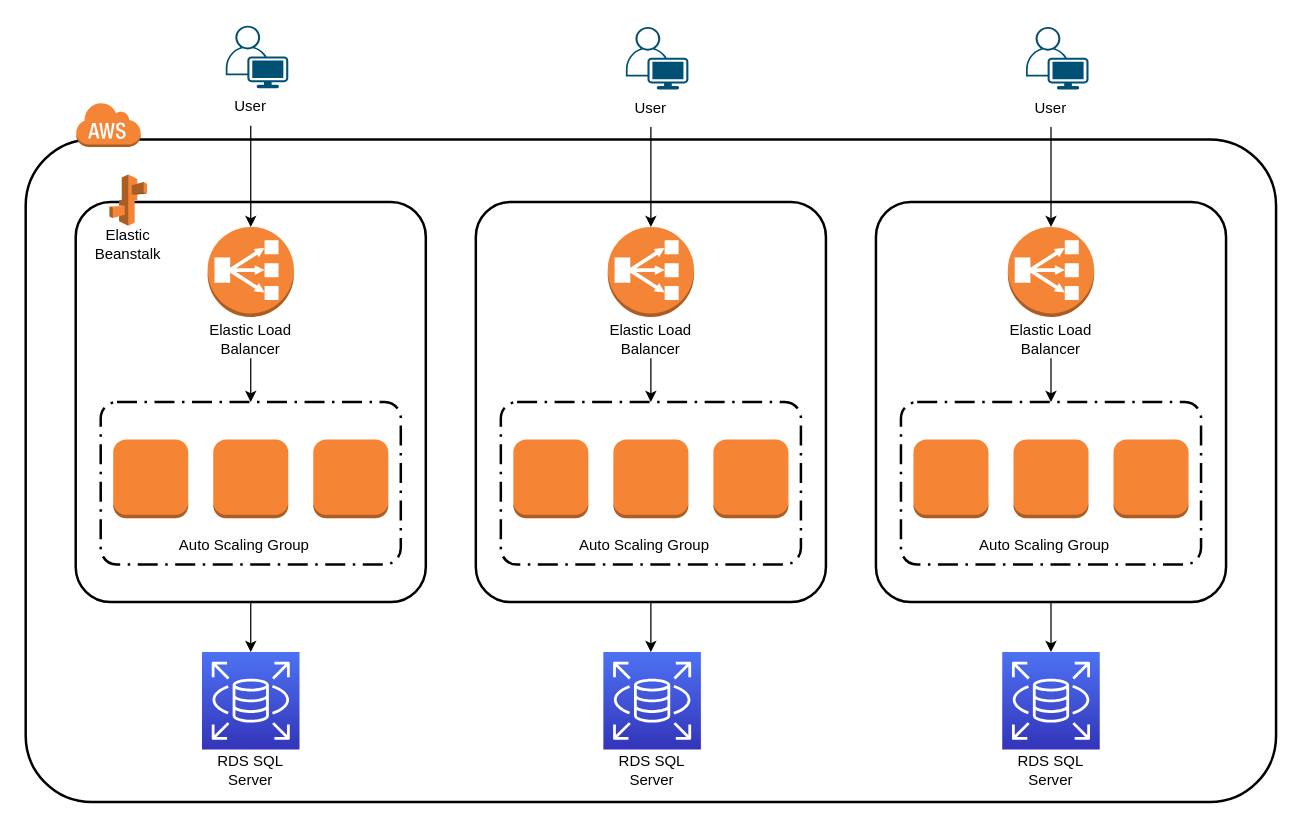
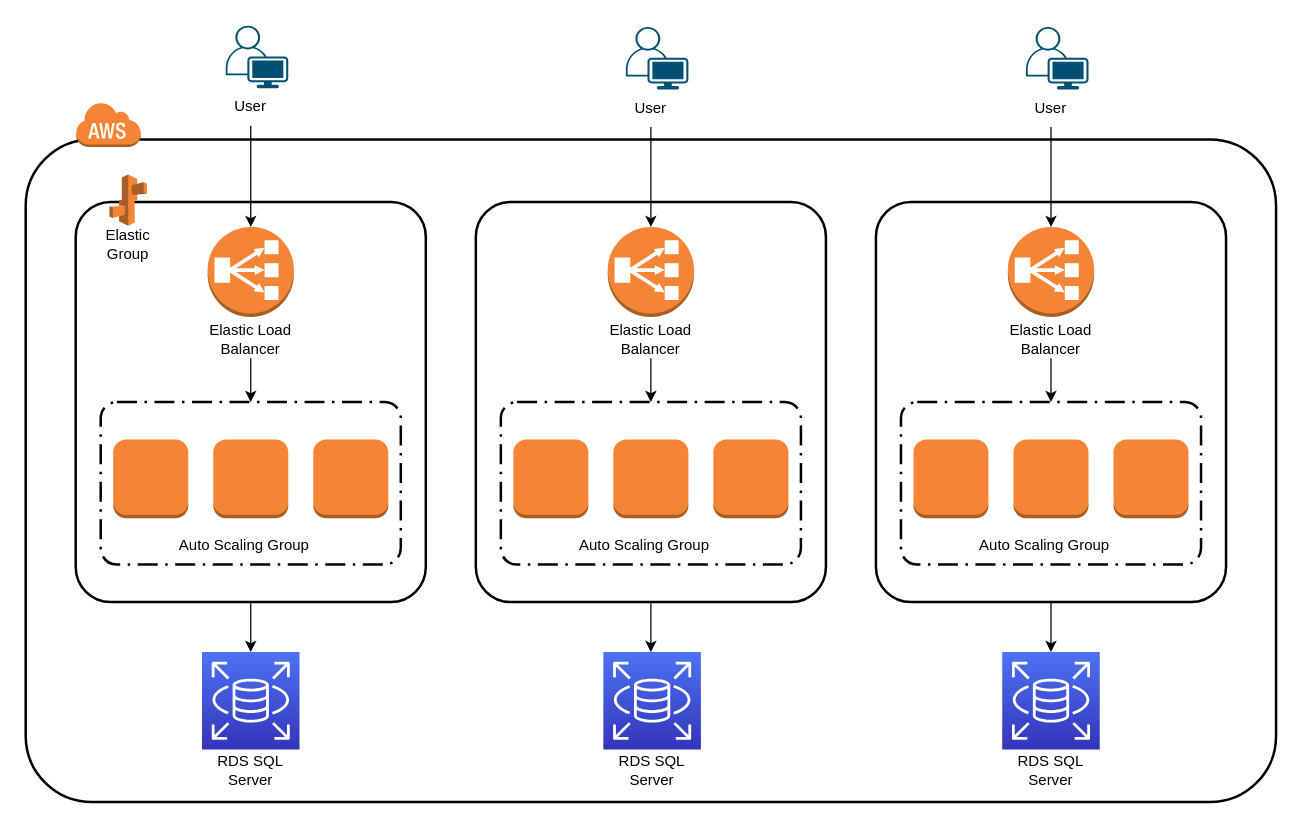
node "Elastic Beanstalk": label "Elastic Beanstalk" -> "Elastic Group"
